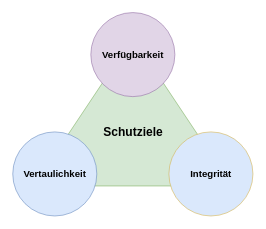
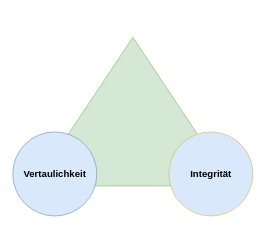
node "Verfügbarkeit": removed
node "Schutziele": removed
